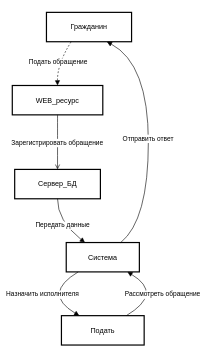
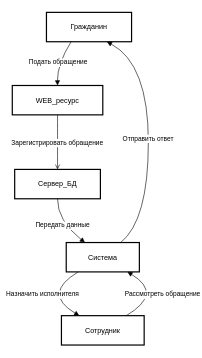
edge "Гражданин" -> "WEB_ресурс": style dashed -> solid
node "Подать": label "Подать" -> "Сотрудник"
